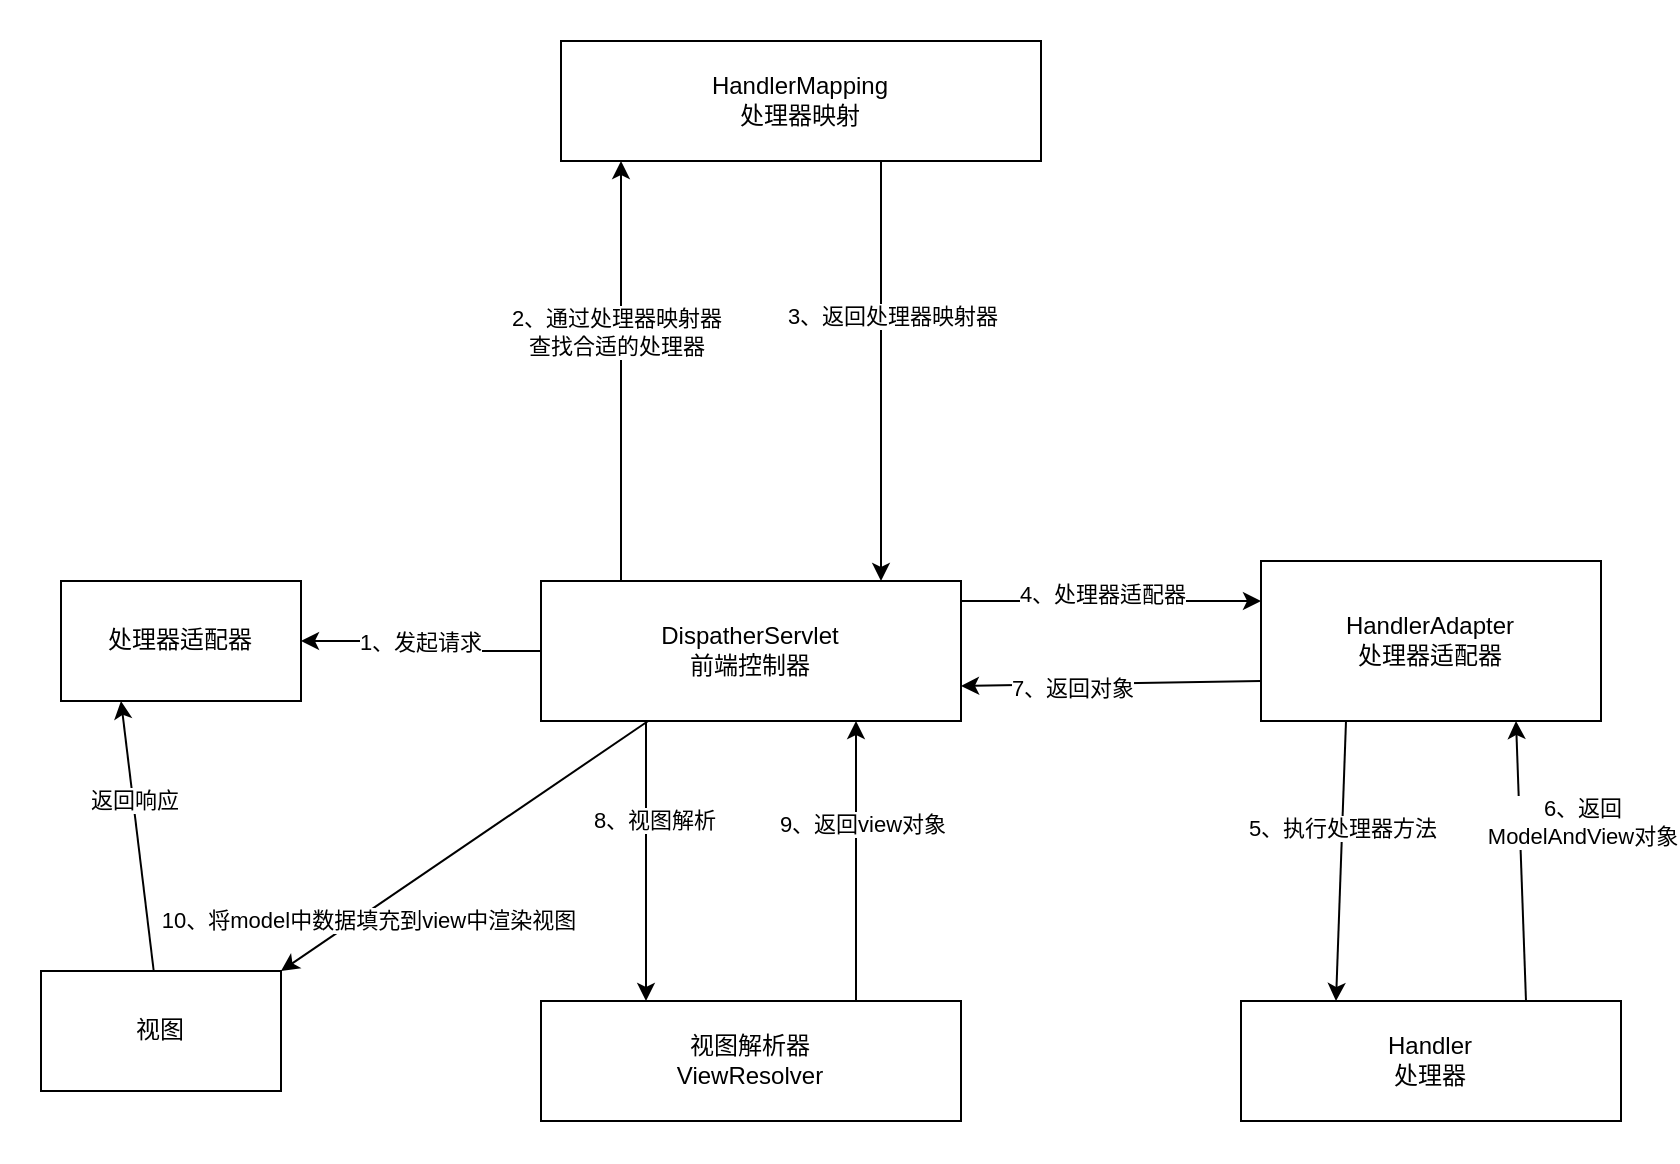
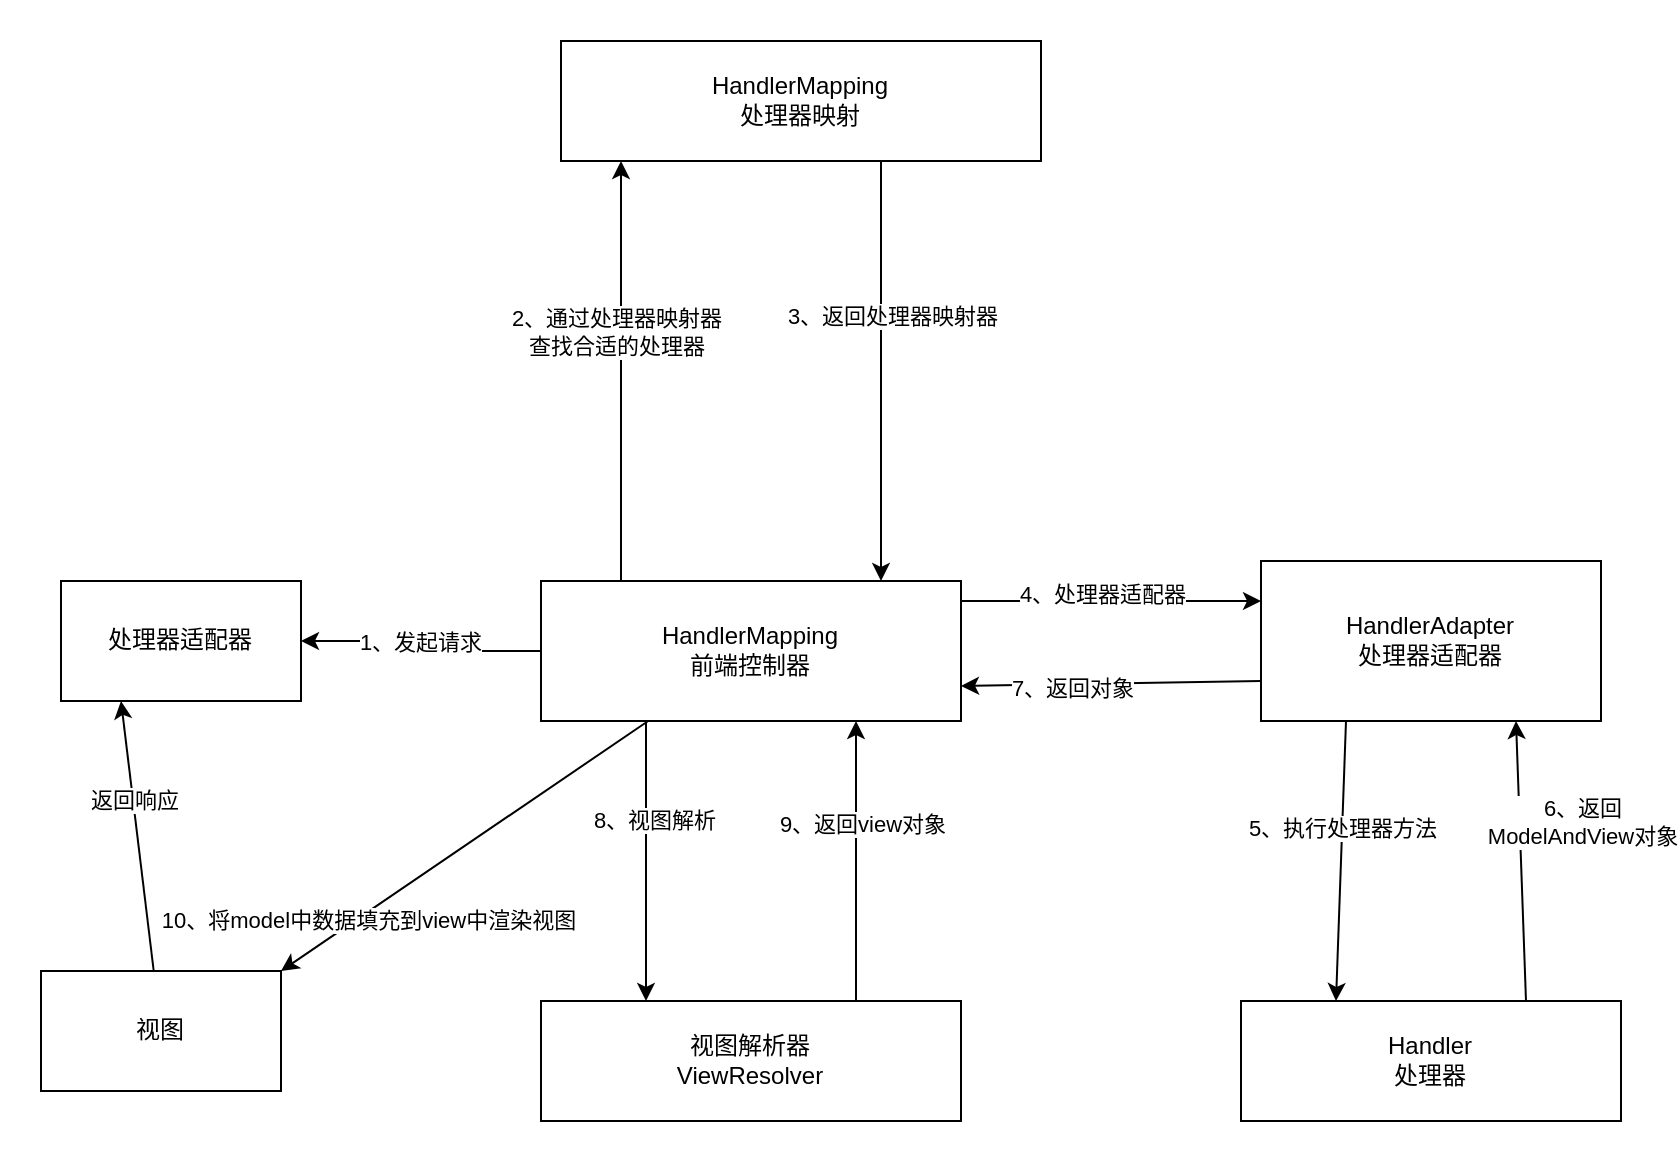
node "DispatherServlet 前端控制器": label "DispatherServlet 前端控制器" -> "HandlerMapping 前端控制器"
